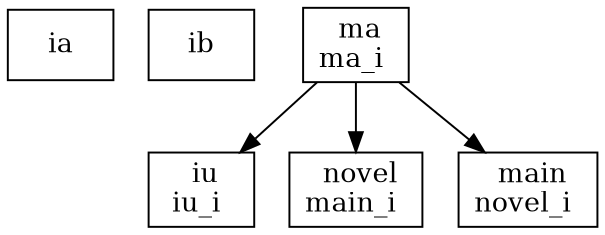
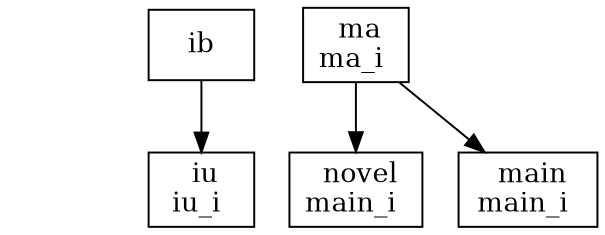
node "ia": removed
edge "ma ma_i" -> "iu iu_i": now "ib" -> "iu iu_i"
node "main novel_i": label "main novel_i" -> "main main_i"
